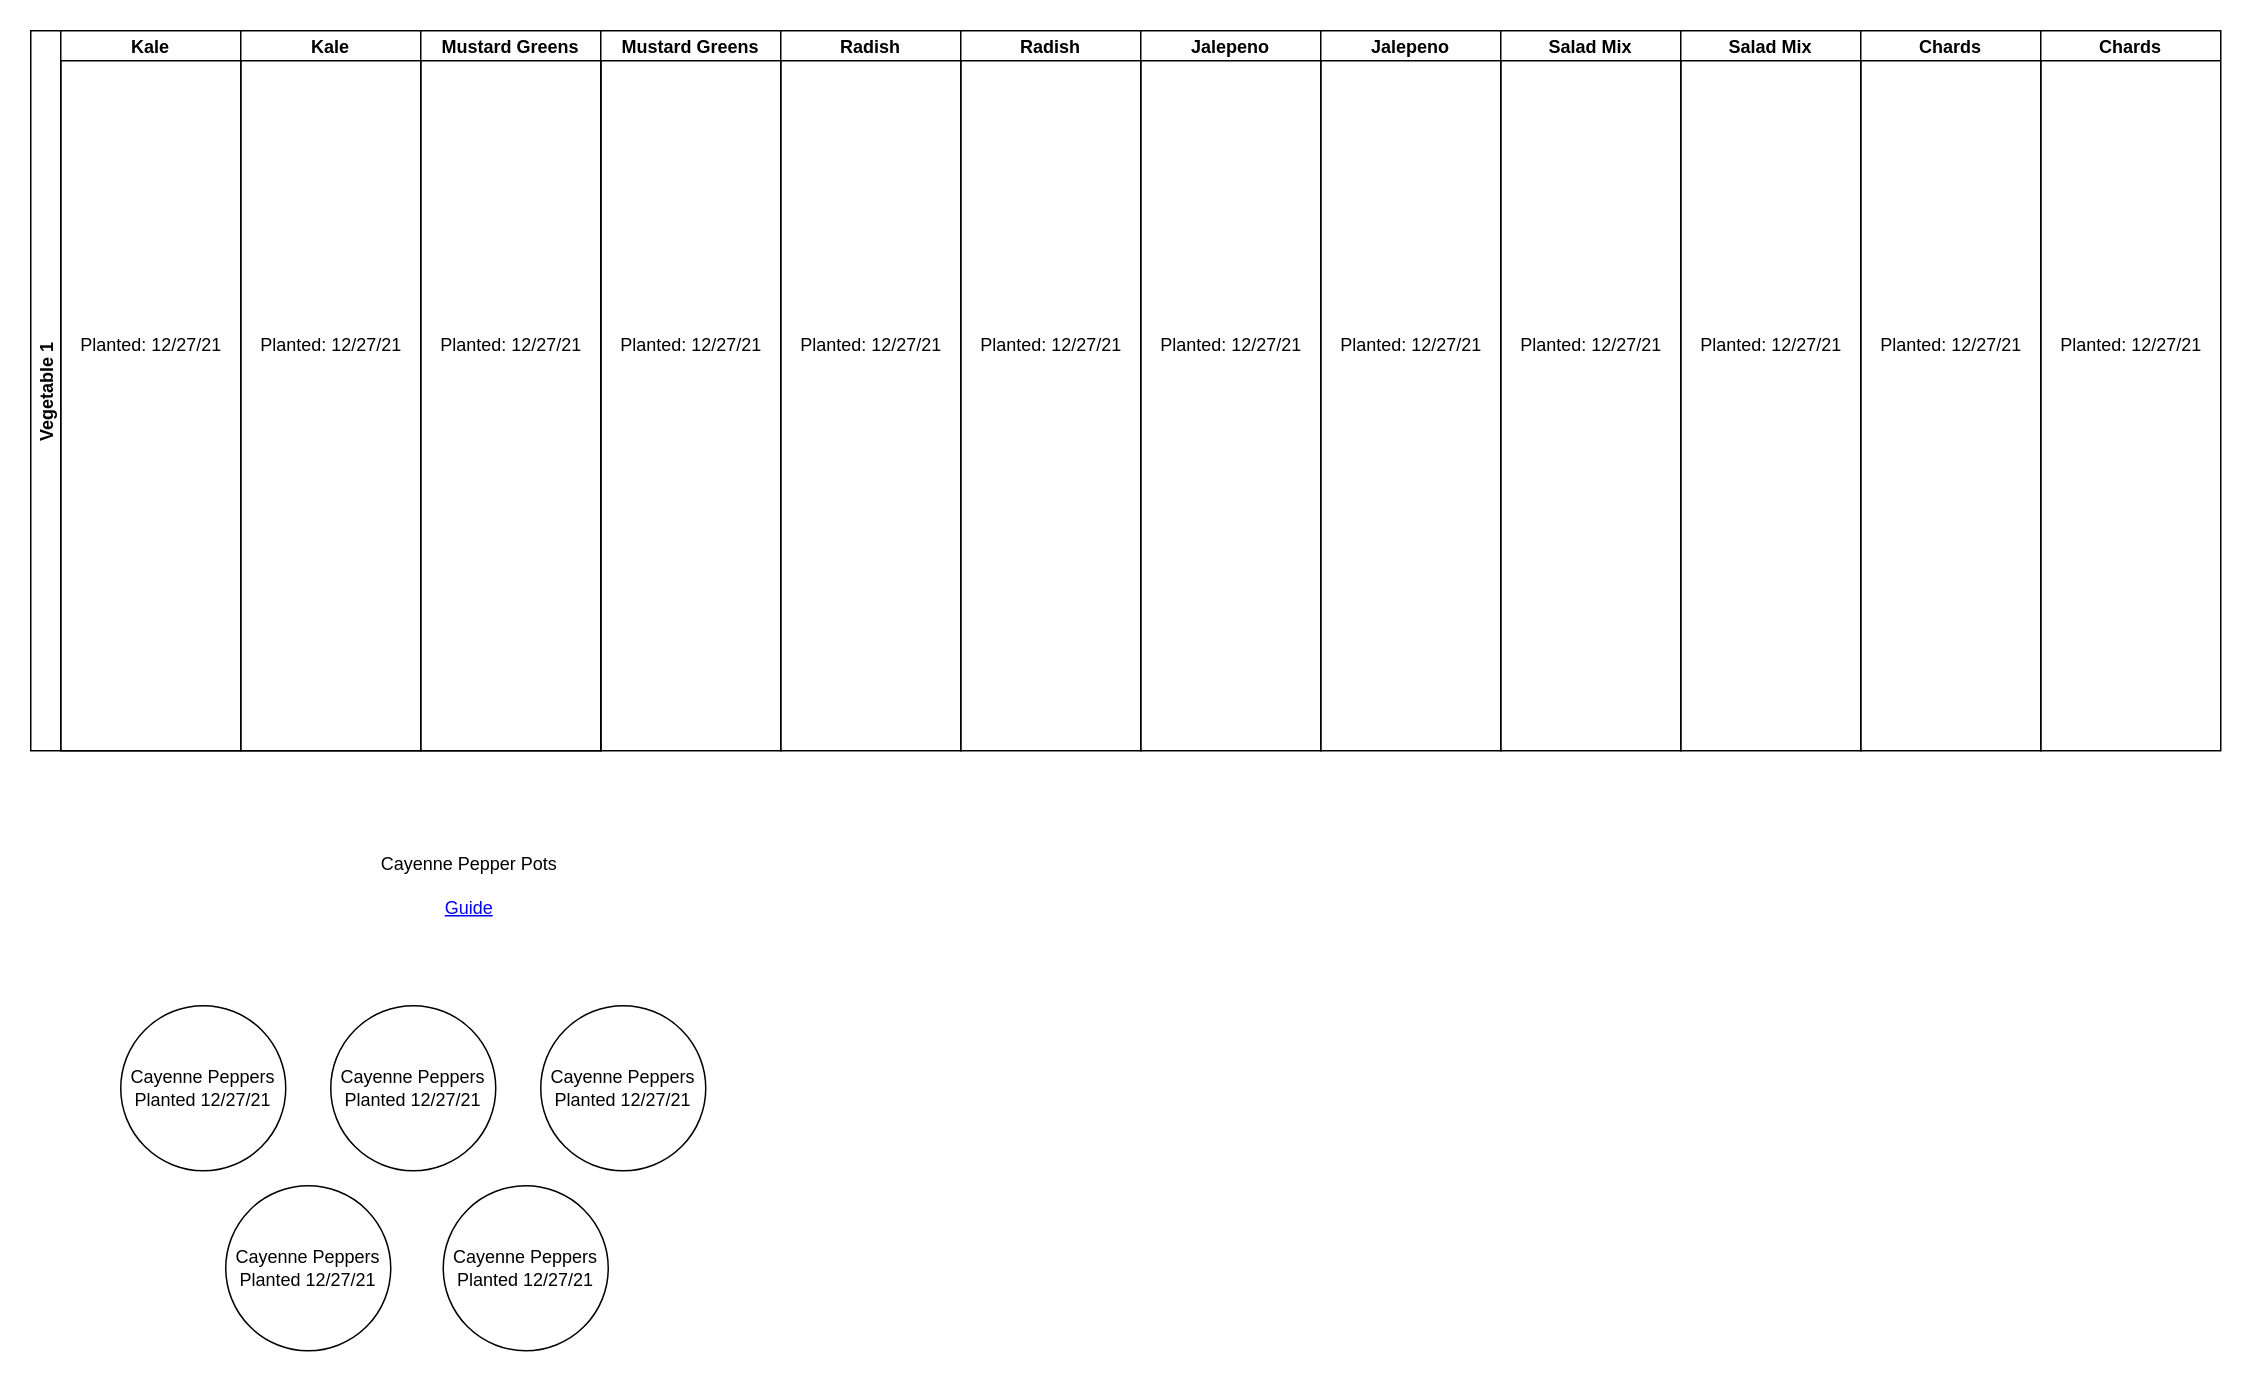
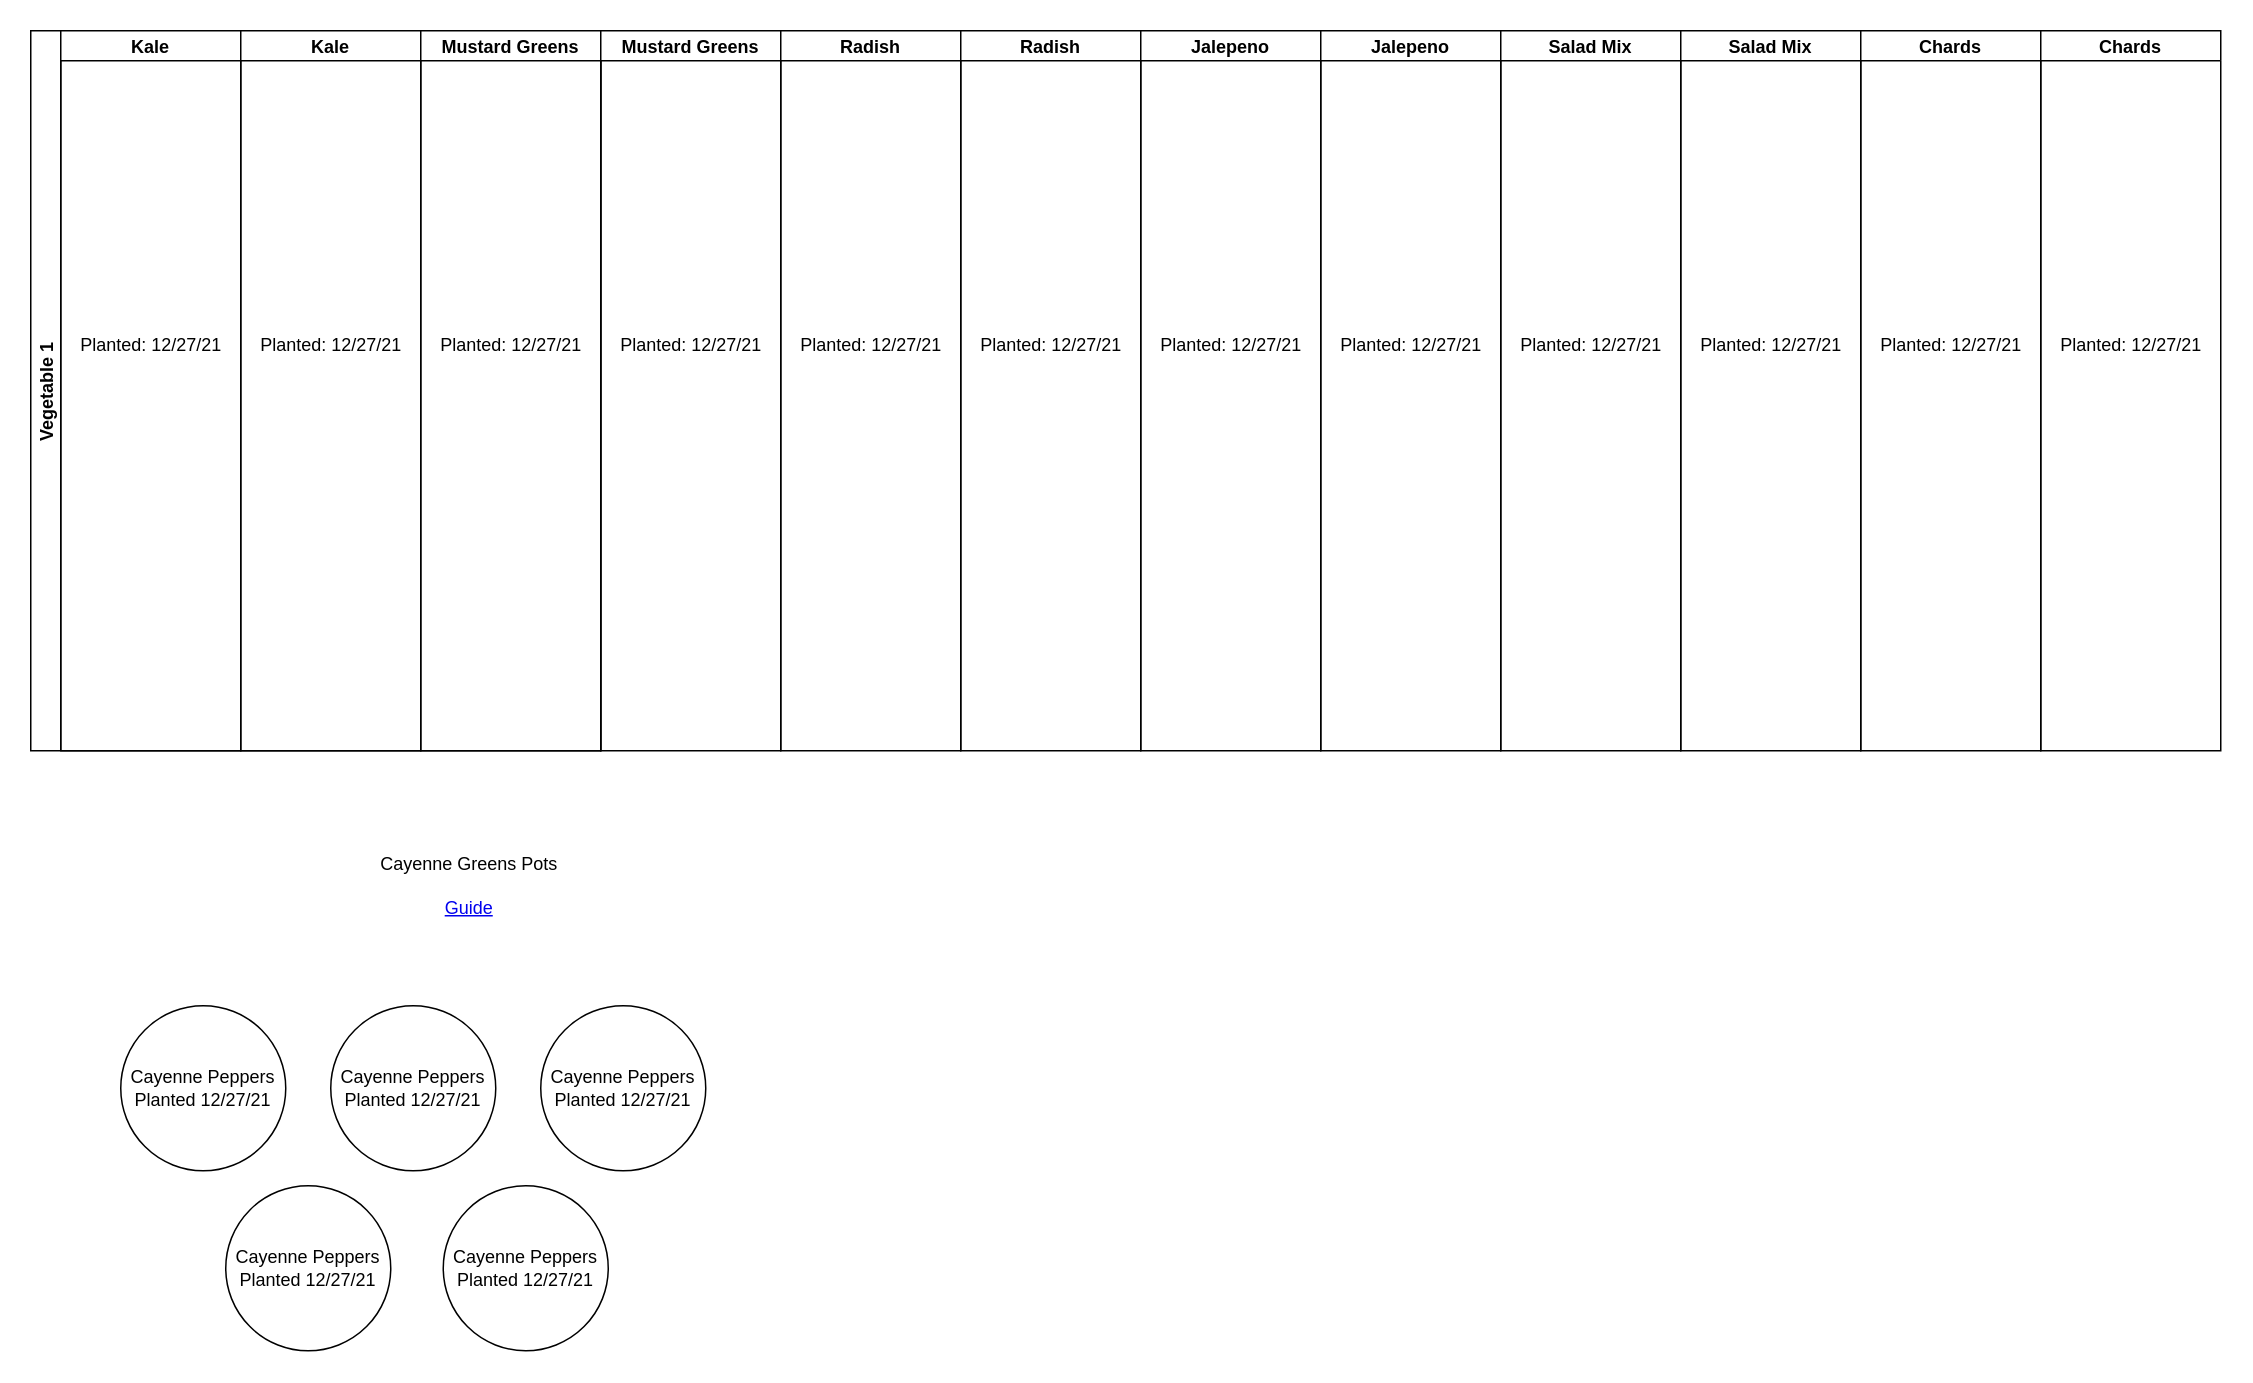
node "Cayenne Pepper Pots Guide": label "Cayenne Pepper Pots Guide" -> "Cayenne Greens Pots Guide"
